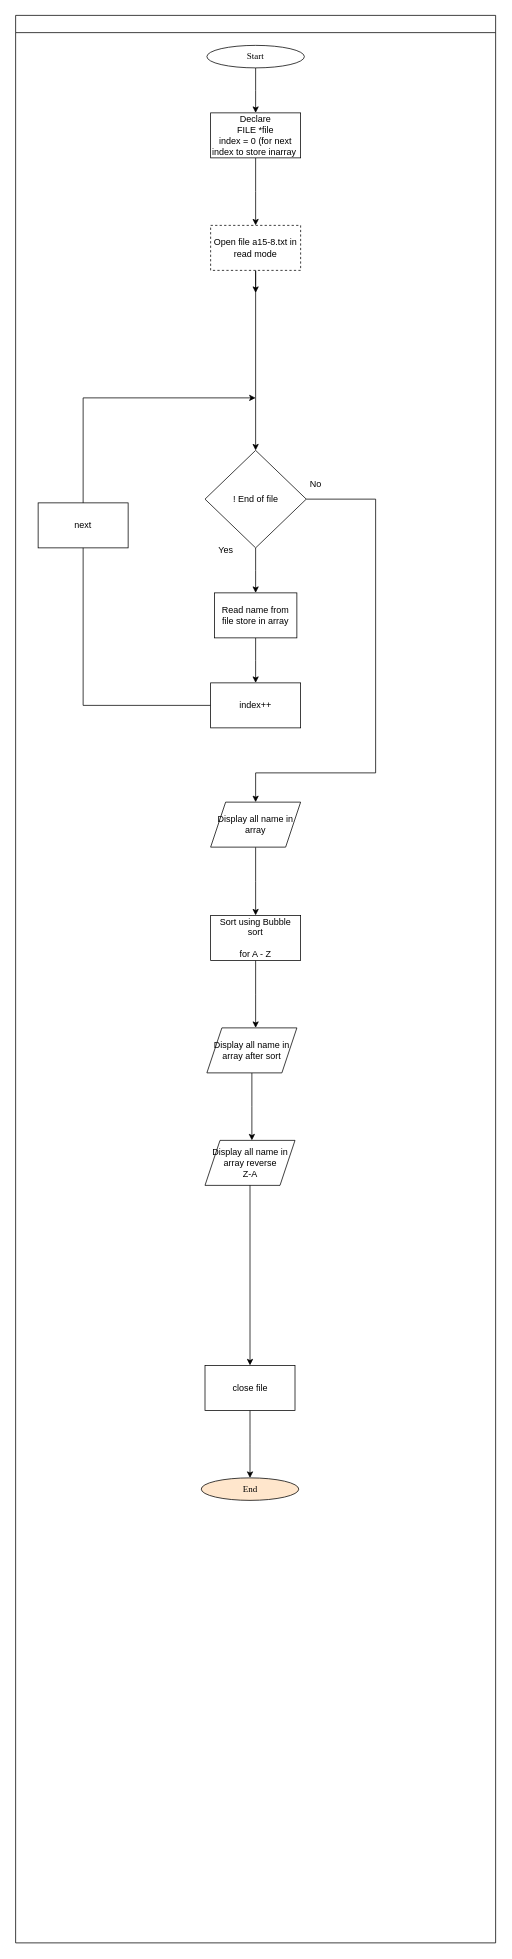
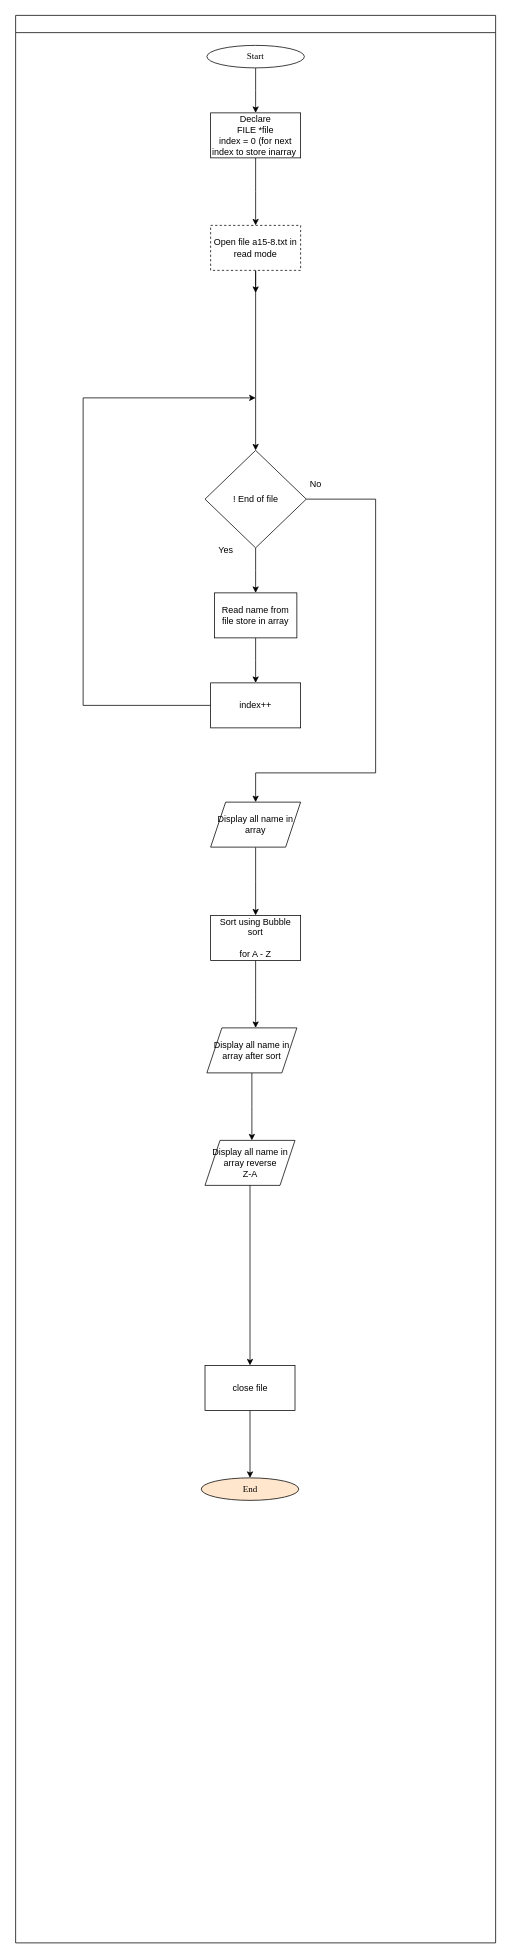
node "next": removed
